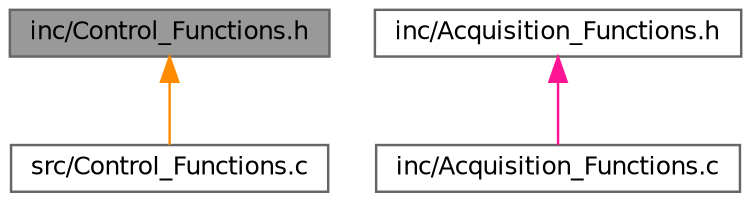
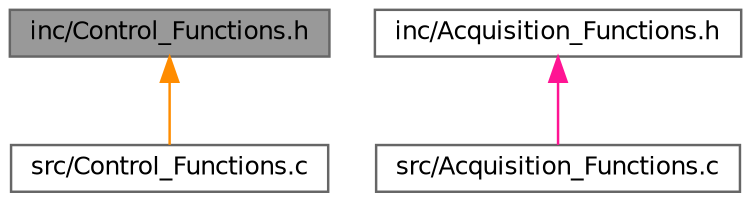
node "inc/Acquisition_Functions.c": label "inc/Acquisition_Functions.c" -> "src/Acquisition_Functions.c"
